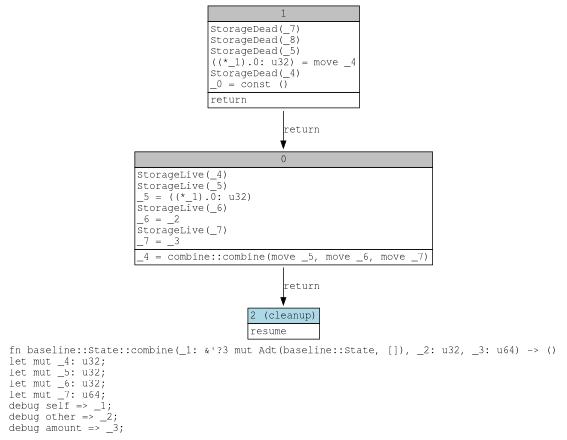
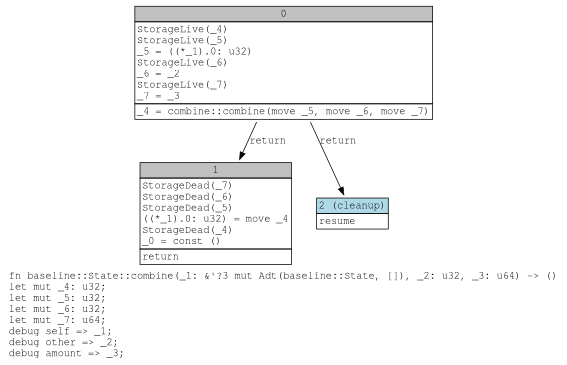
node "1": text "StorageDead(_8)" -> "StorageDead(_6)"
edge "1" -> "0": reversed
